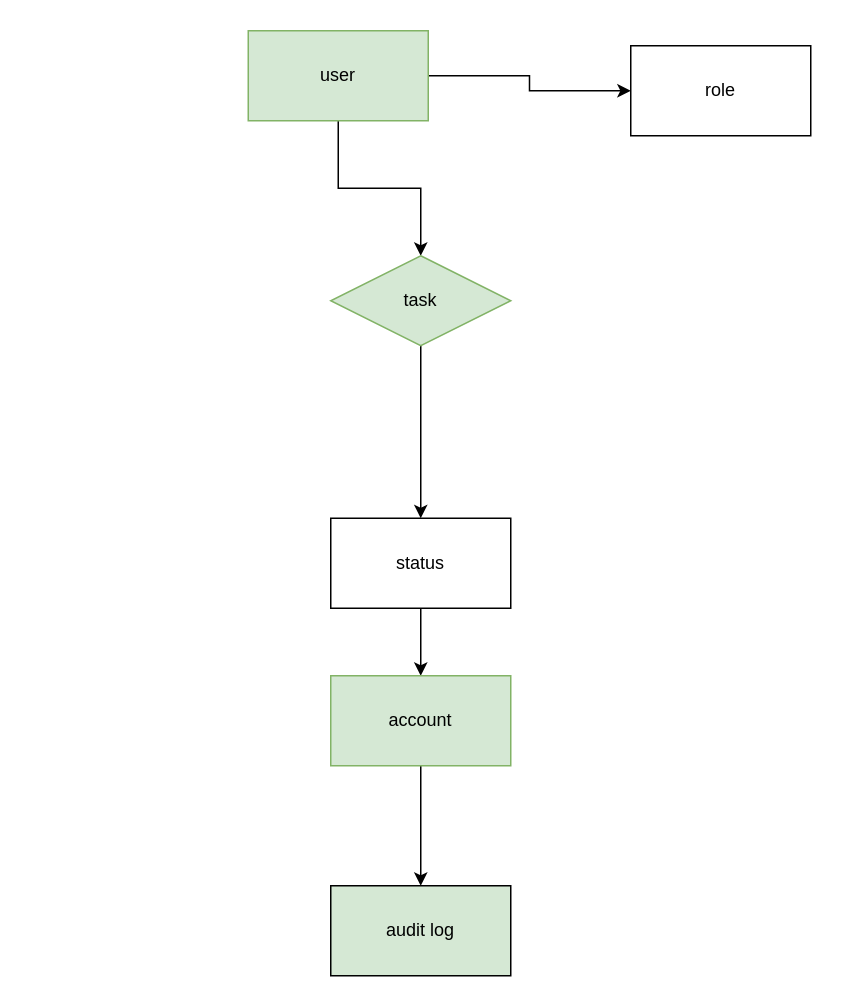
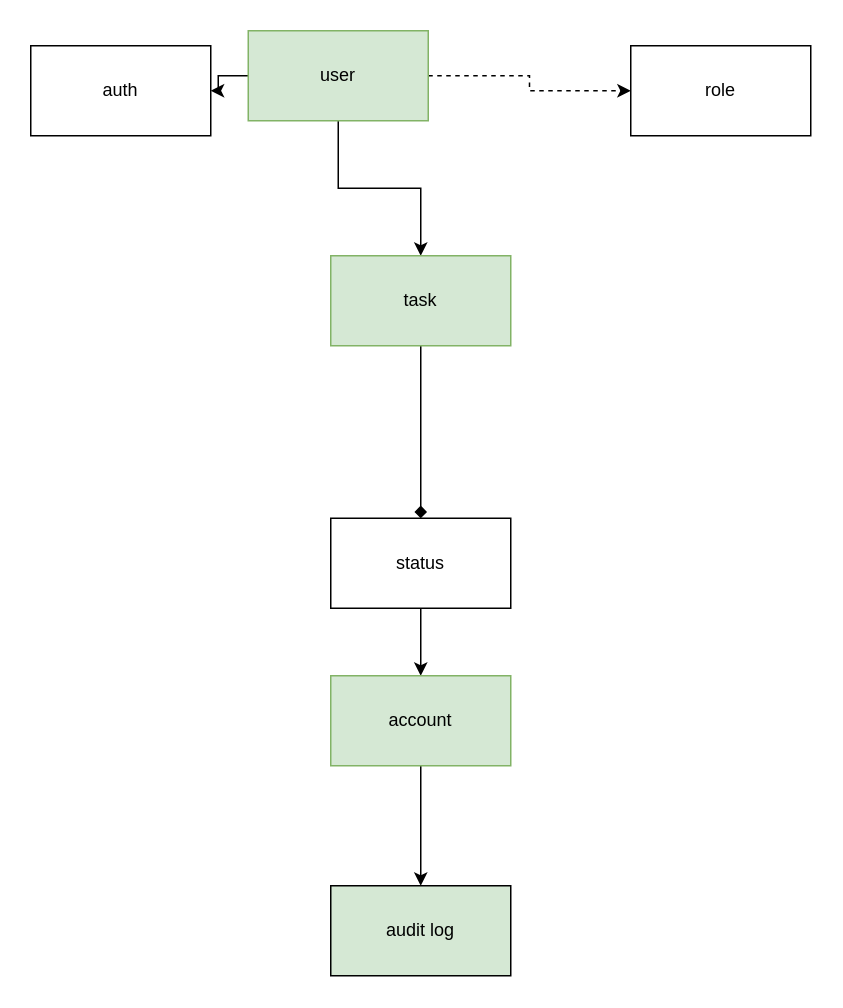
edge "user" -> "auth": added
edge "user" -> "role": style solid -> dashed
node "auth": added
node "task": shape diamond -> rectangle
edge "task" -> "status": arrowhead classic -> diamond
